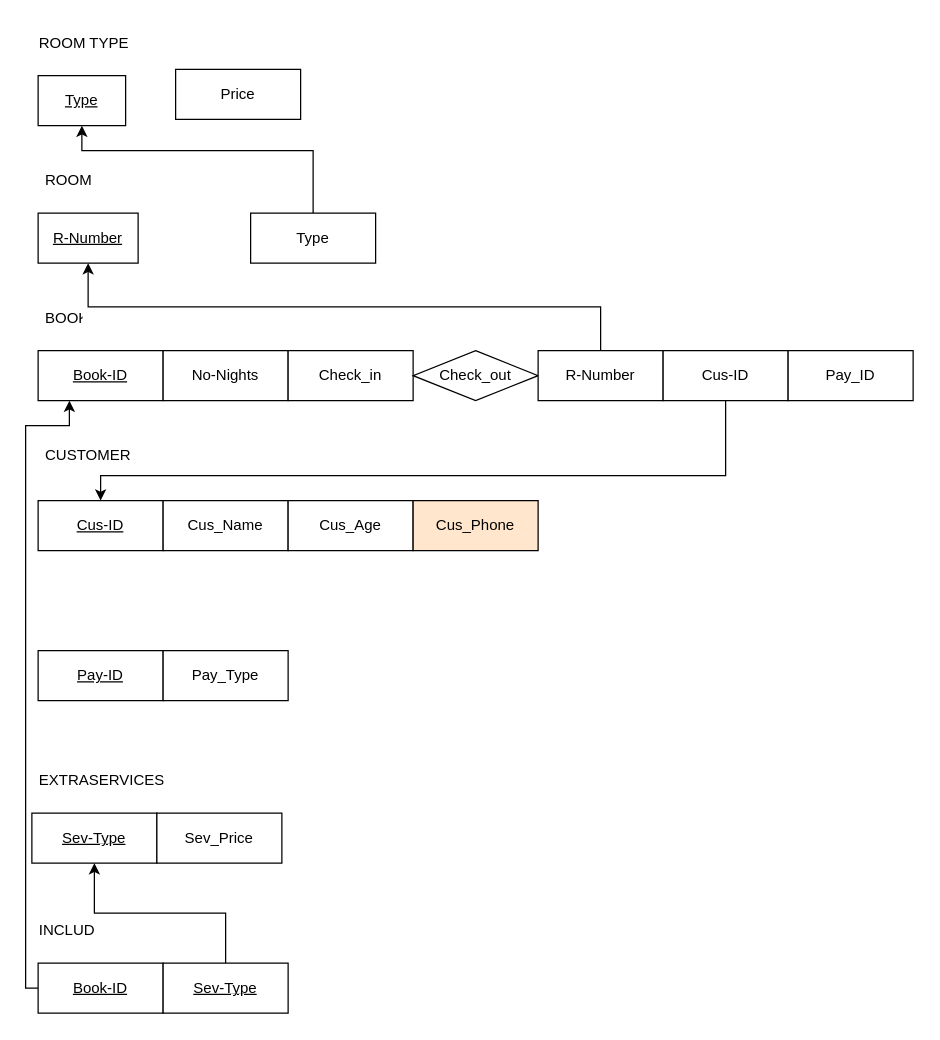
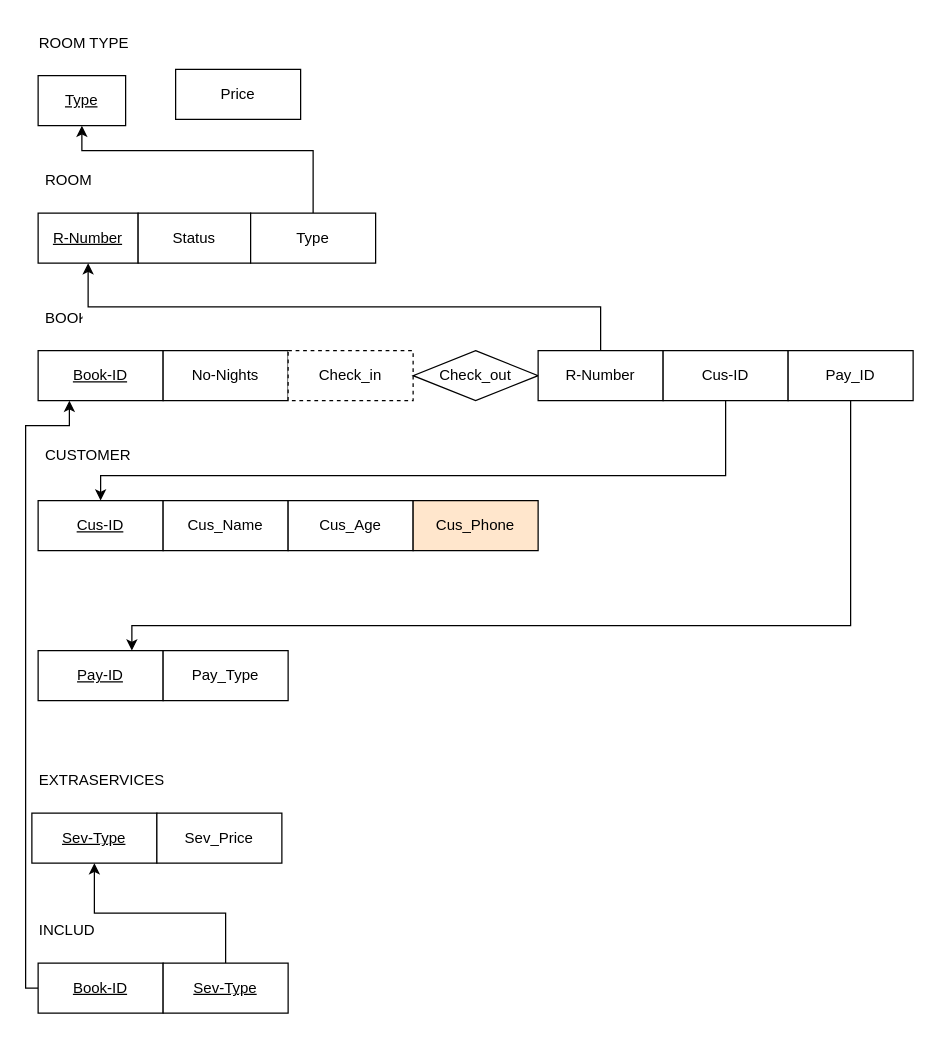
node "Status": added
node "Check_in": style solid -> dashed
edge "Pay_ID" -> "Pay-ID": added
